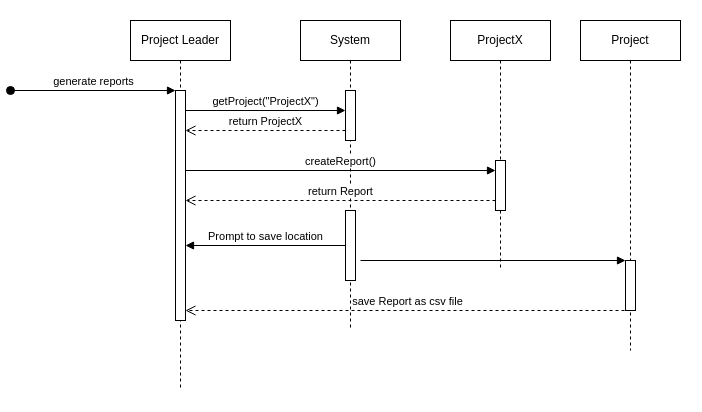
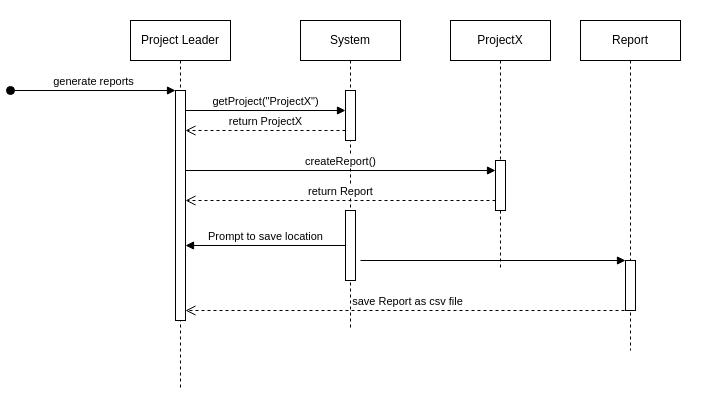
node "Project": label "Project" -> "Report"
